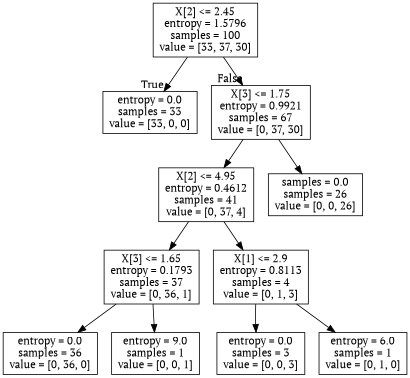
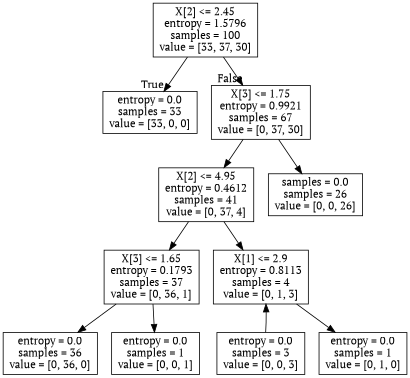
edge "X[1] <= 2.9 entropy = 0.8113 samples = 4 value = [0, 1, 3]" -> "entropy = 0.0 samples = 3 value = [0, 0, 3]": reversed
node "entropy = 9.0 samples = 1 value = [0, 0, 1]": label "entropy = 9.0 samples = 1 value = [0, 0, 1]" -> "entropy = 0.0 samples = 1 value = [0, 0, 1]"
node "entropy = 6.0 samples = 1 value = [0, 1, 0]": label "entropy = 6.0 samples = 1 value = [0, 1, 0]" -> "entropy = 0.0 samples = 1 value = [0, 1, 0]"
